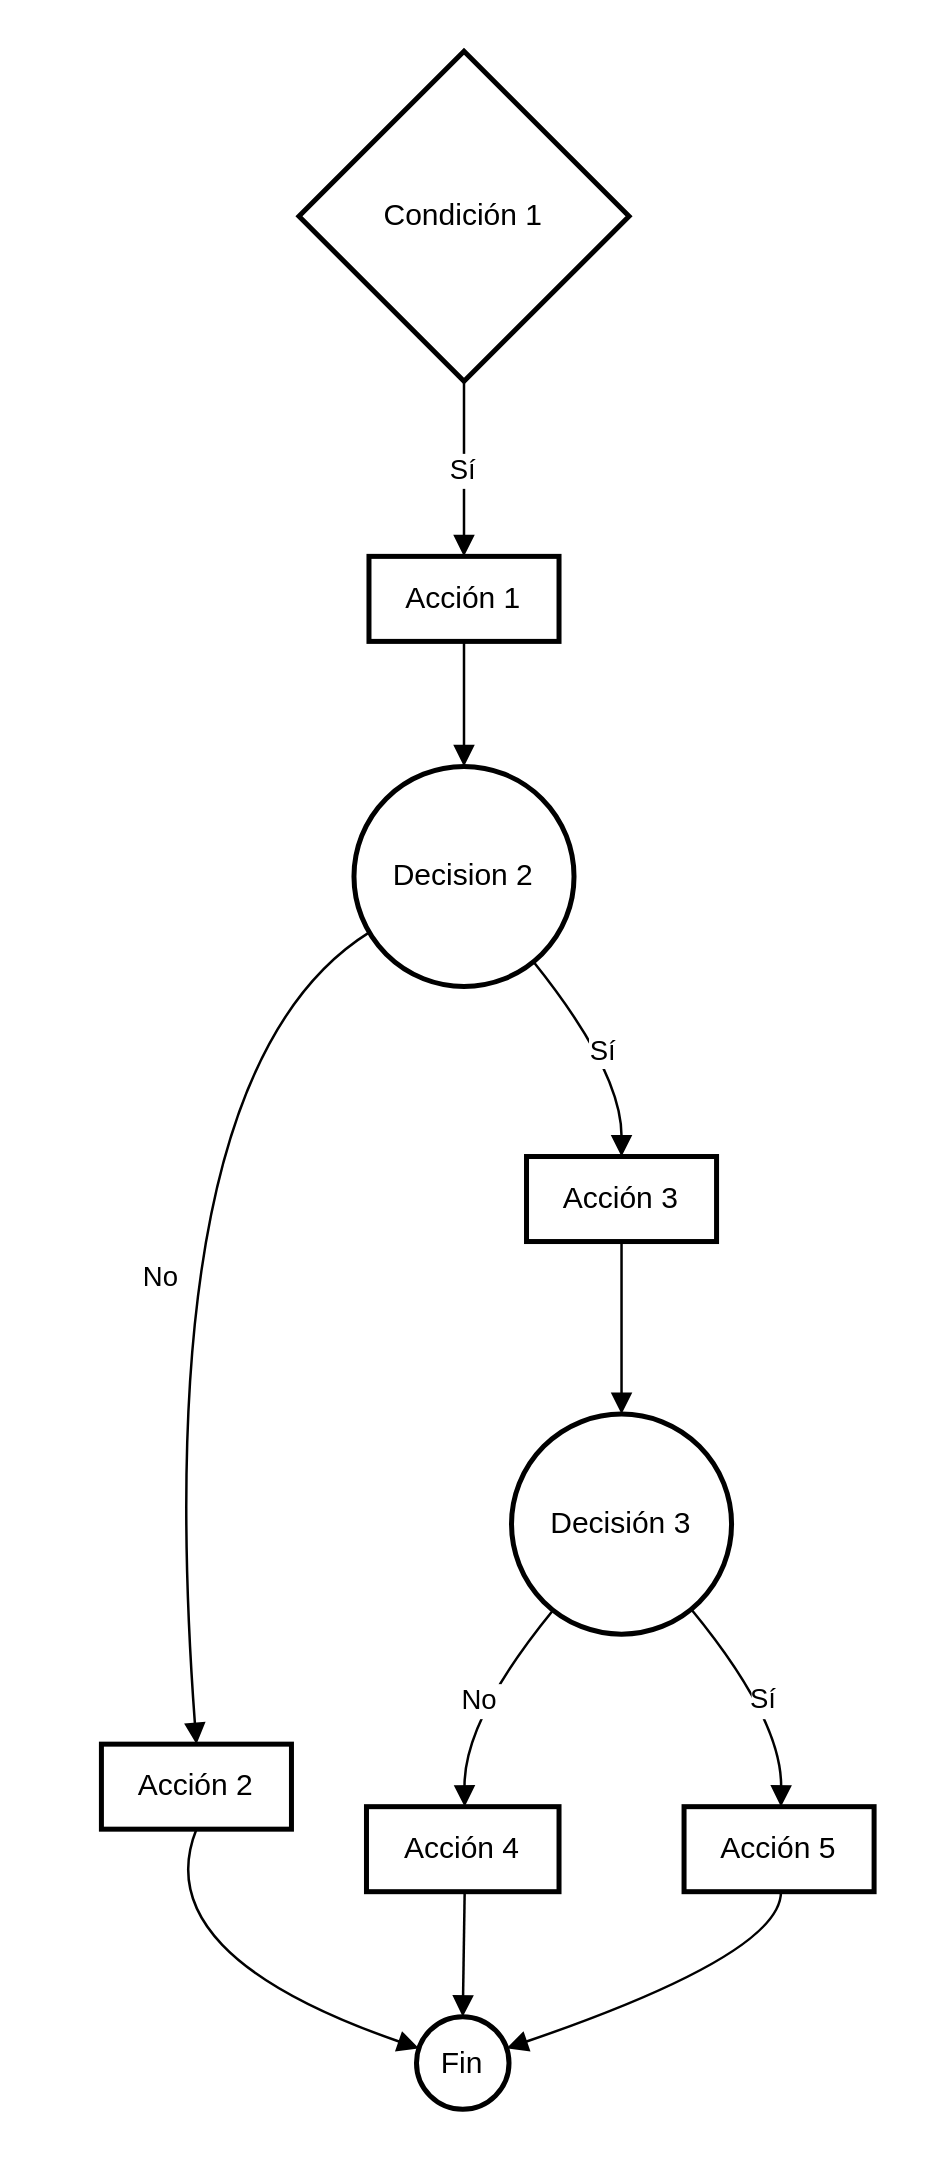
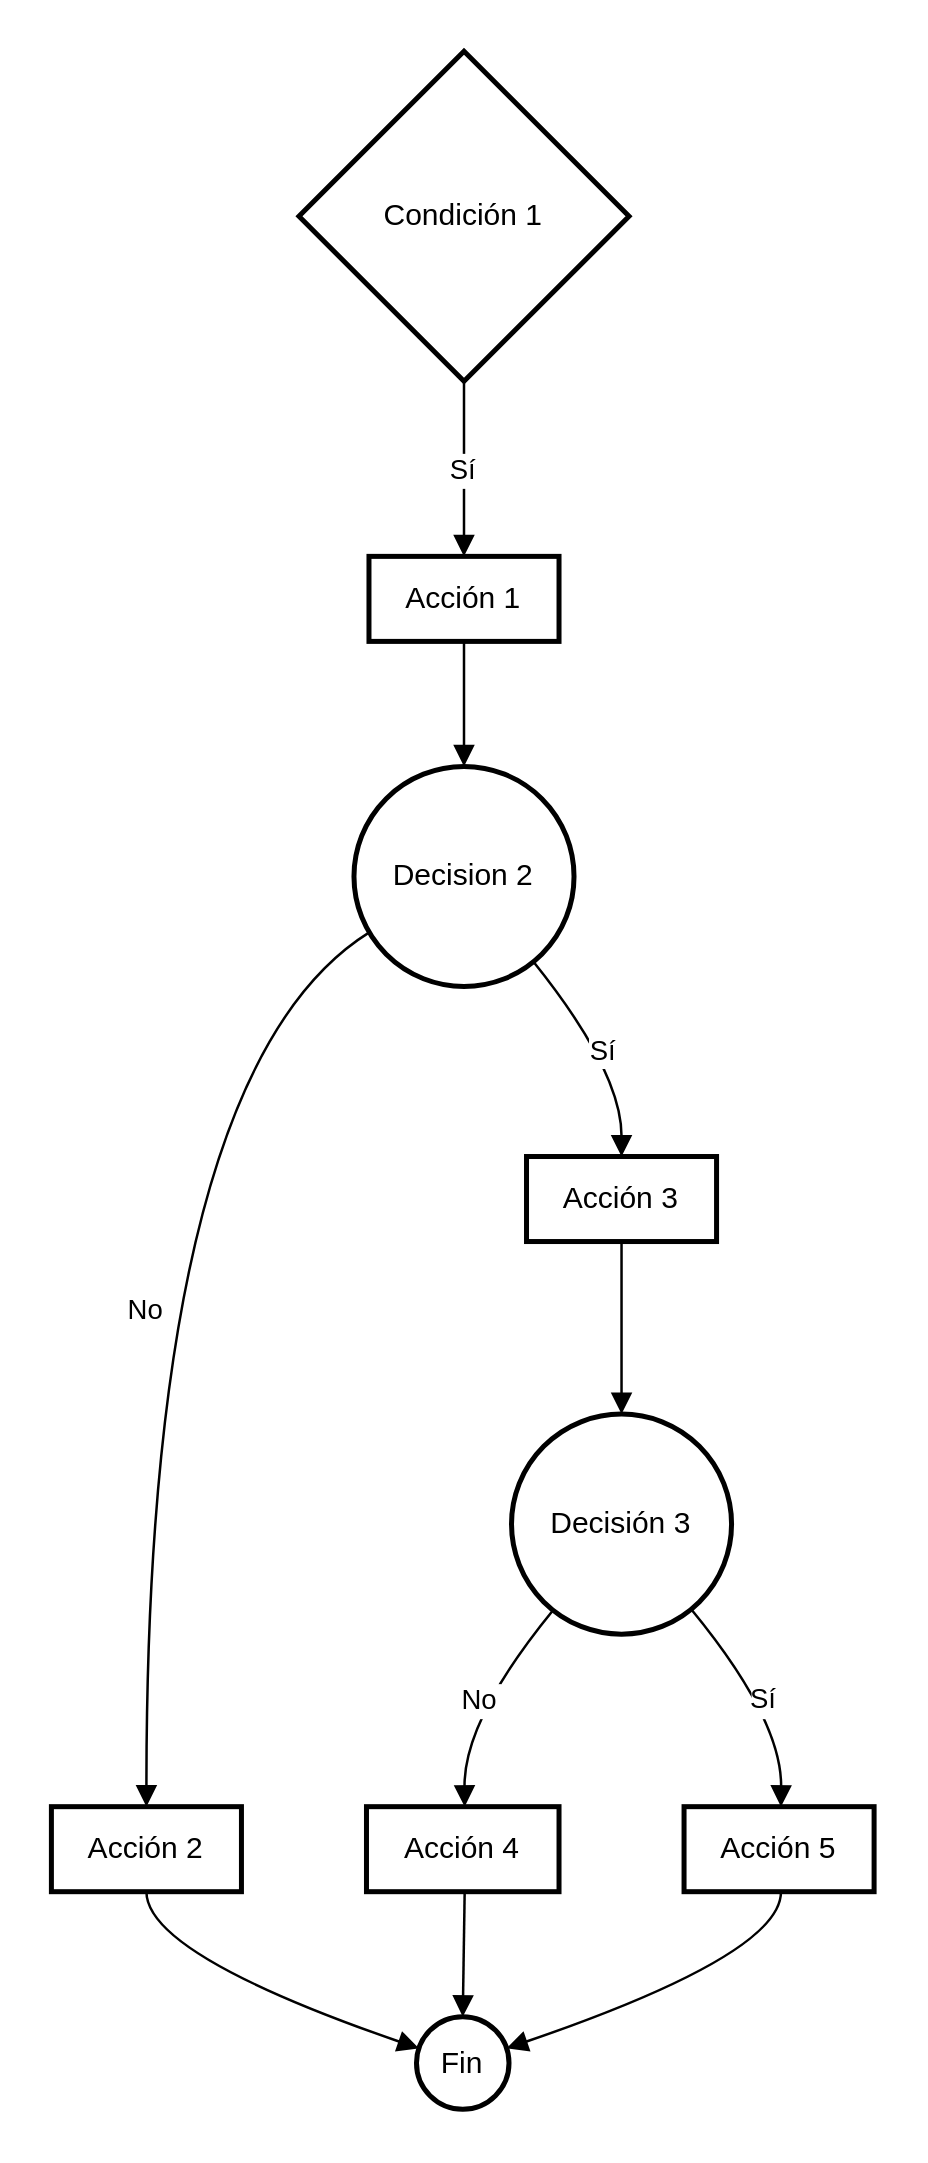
node "Acción 2": moved (196, 1786) -> (146, 1849)
